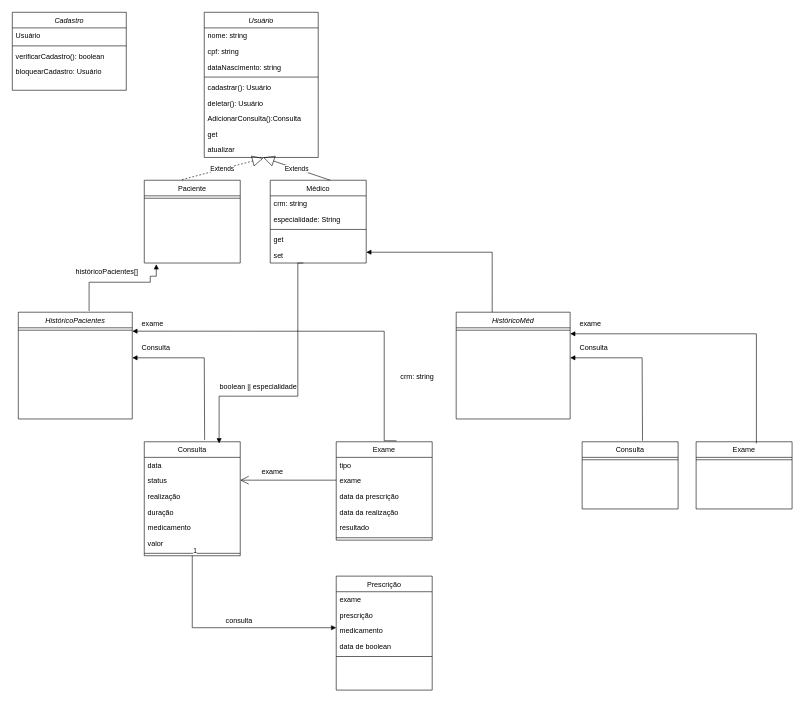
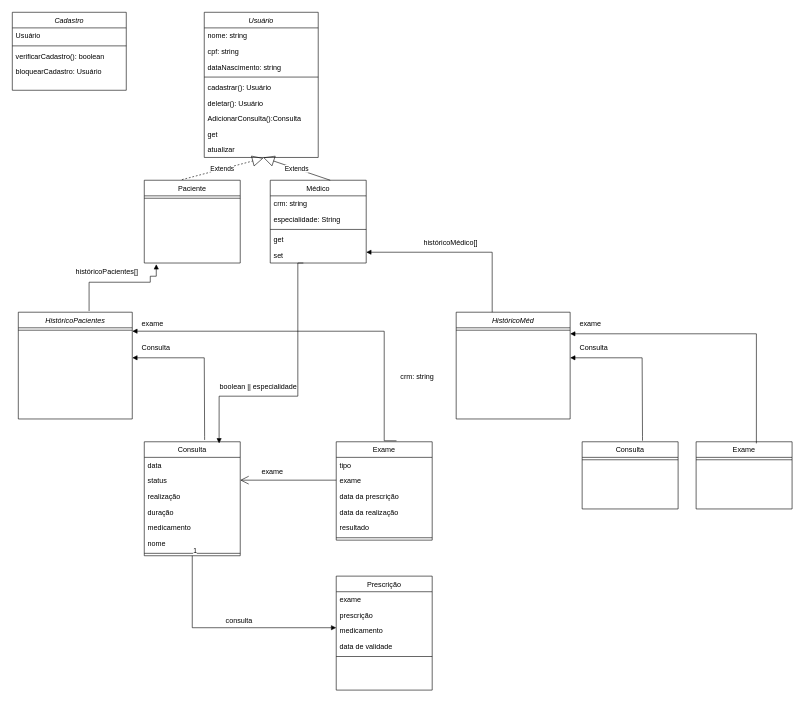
node "históricoMédico[]": added
node "valor": label "valor" -> "nome"
node "data de boolean": label "data de boolean" -> "data de validade"
